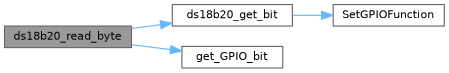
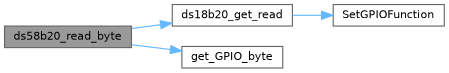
node "ds18b20_get_bit": label "ds18b20_get_bit" -> "ds18b20_get_read"
node "ds18b20_read_byte": label "ds18b20_read_byte" -> "ds58b20_read_byte"
node "get_GPIO_bit": label "get_GPIO_bit" -> "get_GPIO_byte"
